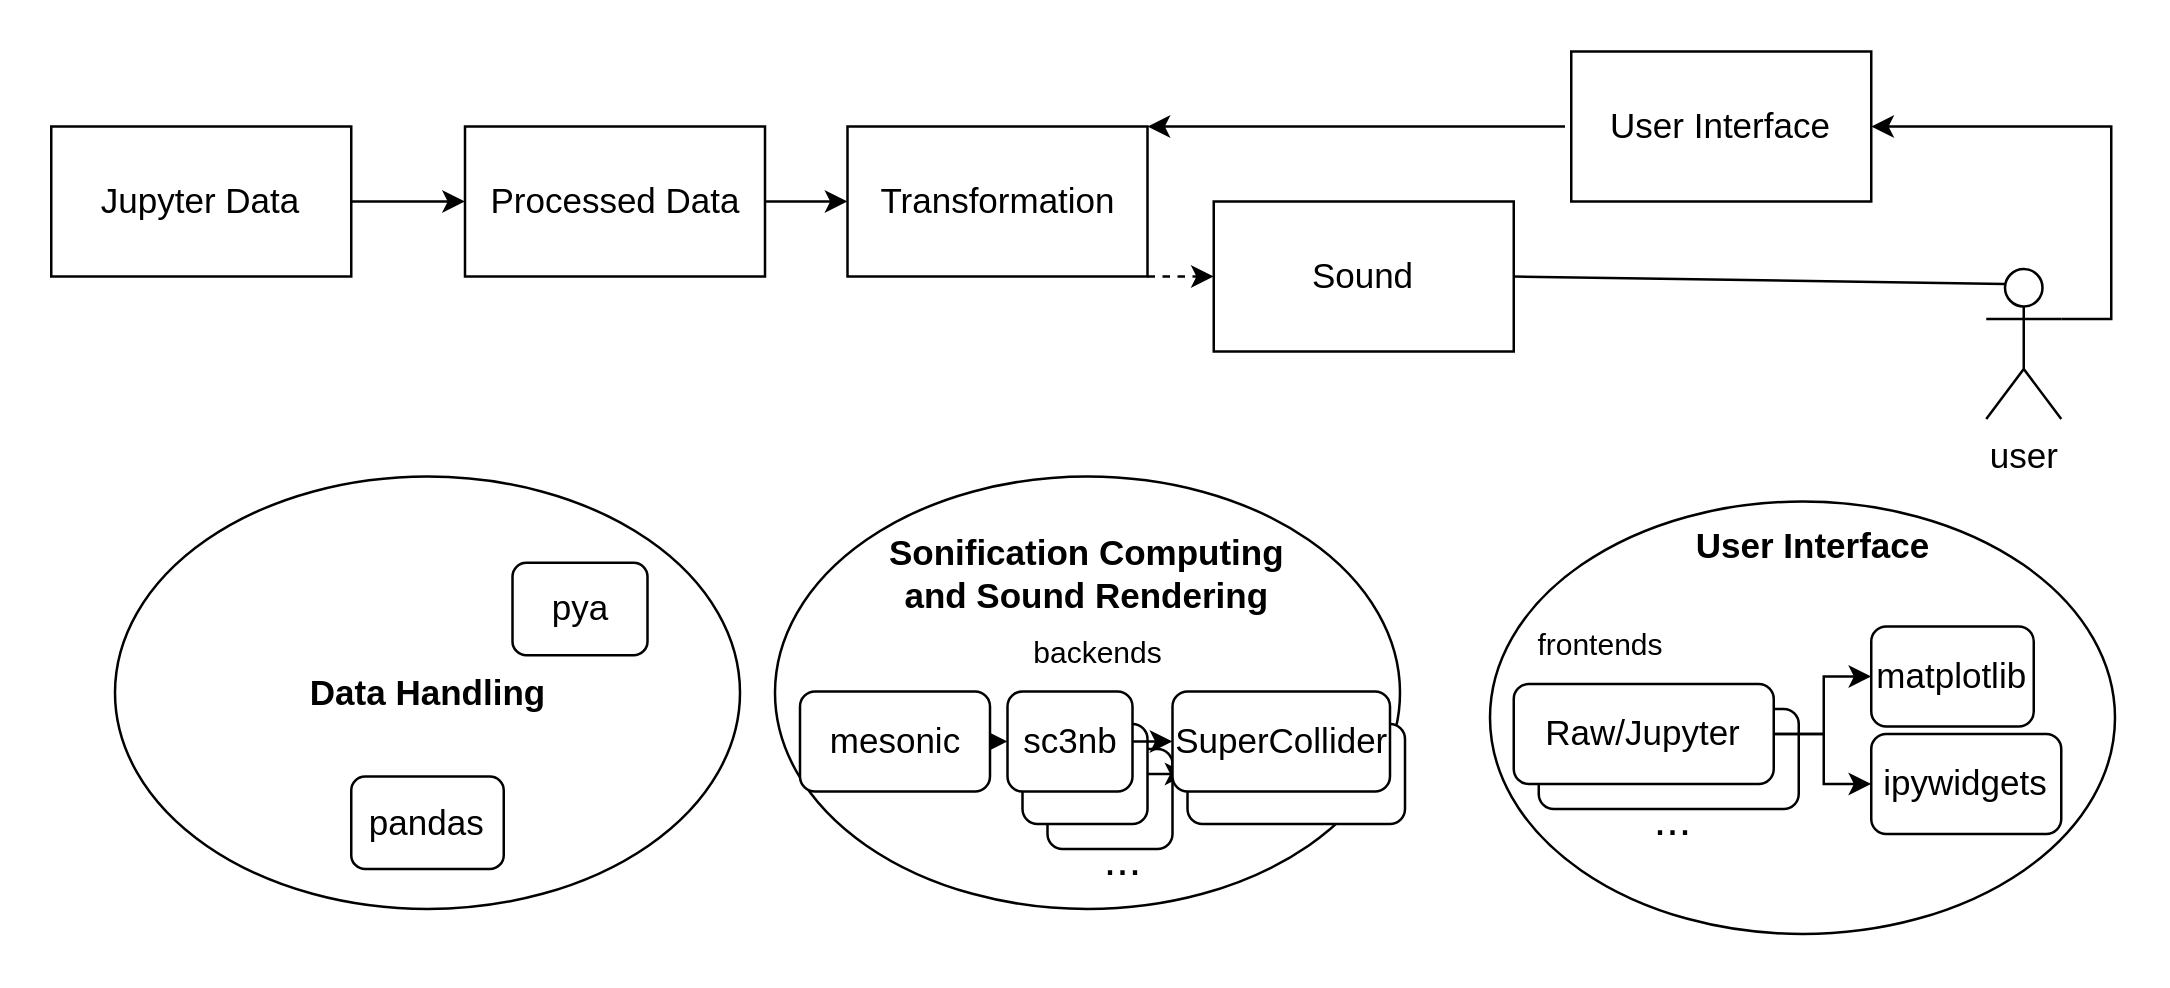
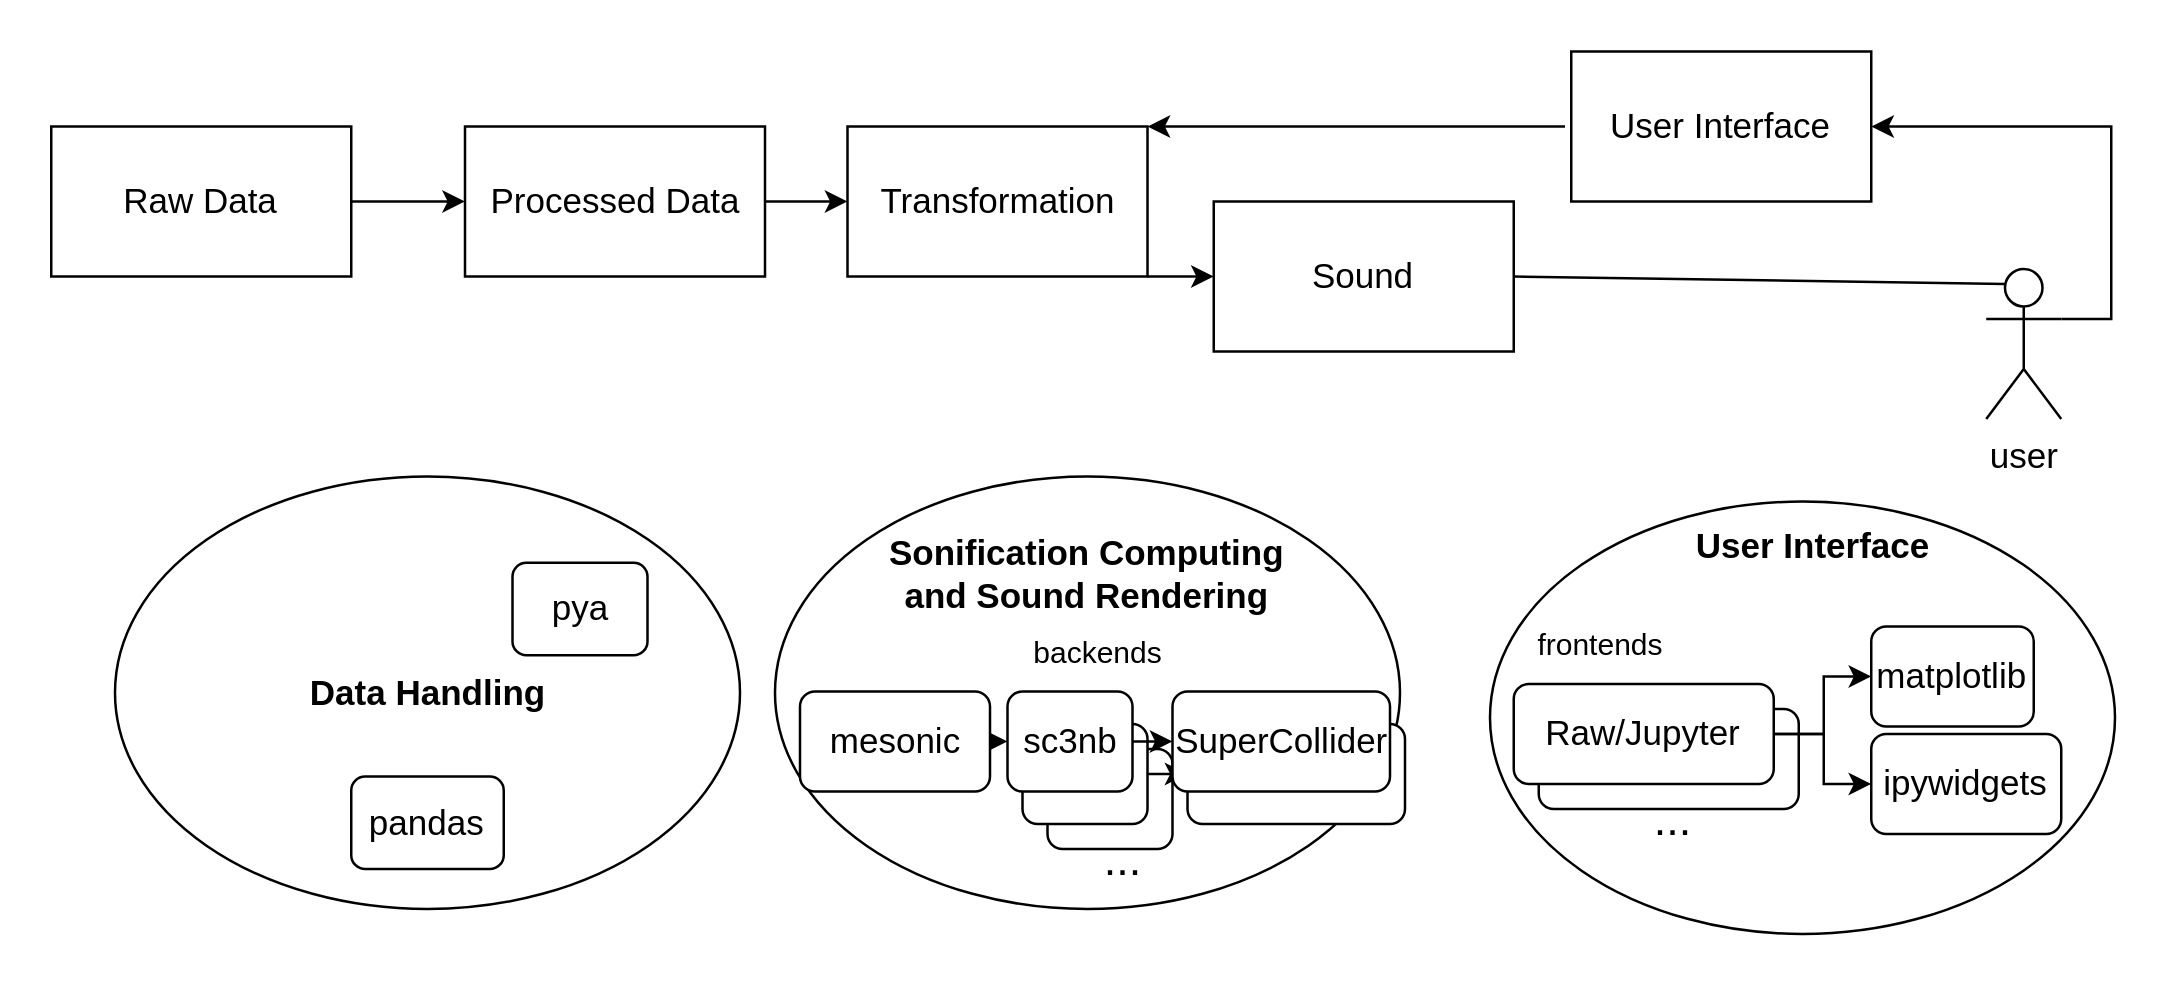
node "Jupyter Data": label "Jupyter Data" -> "Raw Data"
edge "Transformation" -> "Sound": style dashed -> solid
